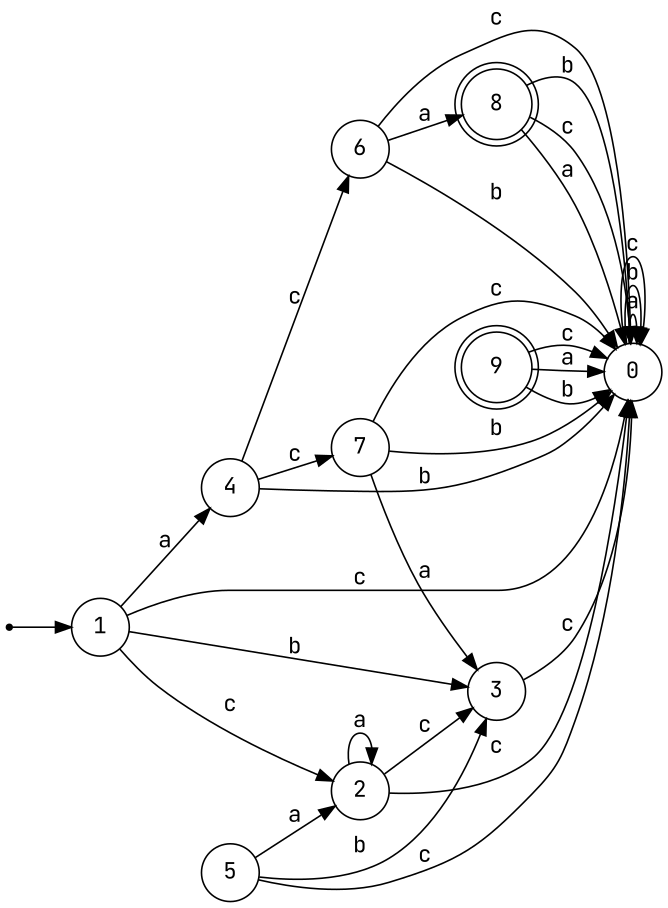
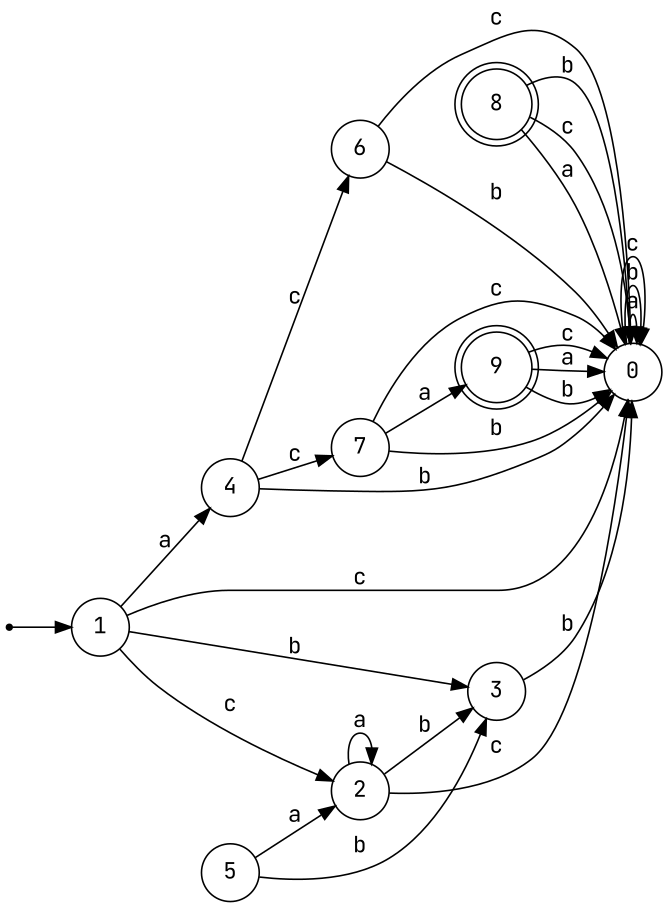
edge "6" -> "8": removed, label "a"
edge "7" -> "3": now "7" -> "9"
edge "3" -> "0": label "c" -> "b"
edge "2" -> "3": label "c" -> "b"
edge "5" -> "0": removed, label "c"
